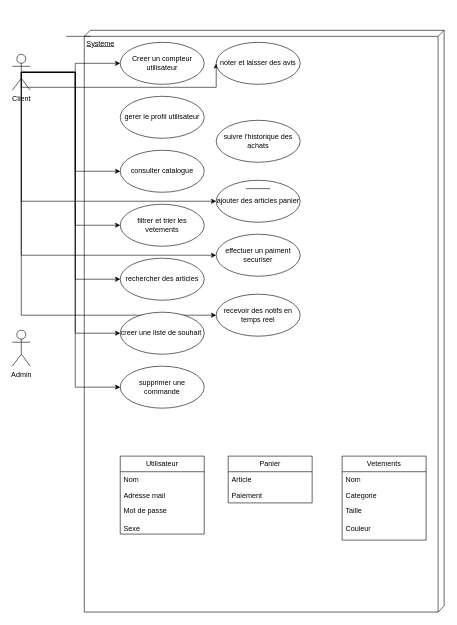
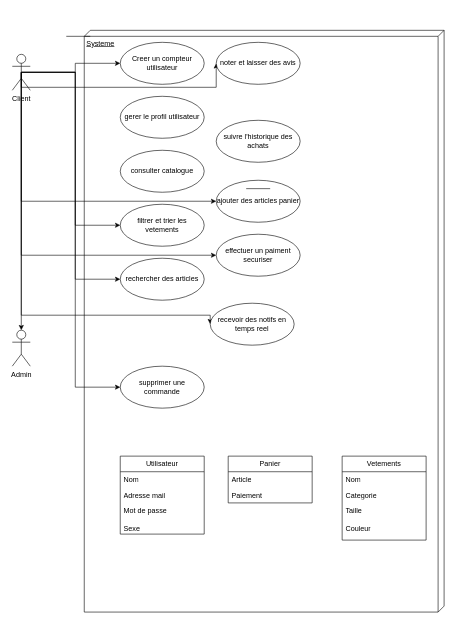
edge "Client" -> "consulter catalogue": now "Client" -> "Admin"
node "recevoir des notifs en temps reel": moved (258, 315) -> (252, 324)
edge "Client" -> "creer une liste de souhait": removed
node "creer une liste de souhait": removed
